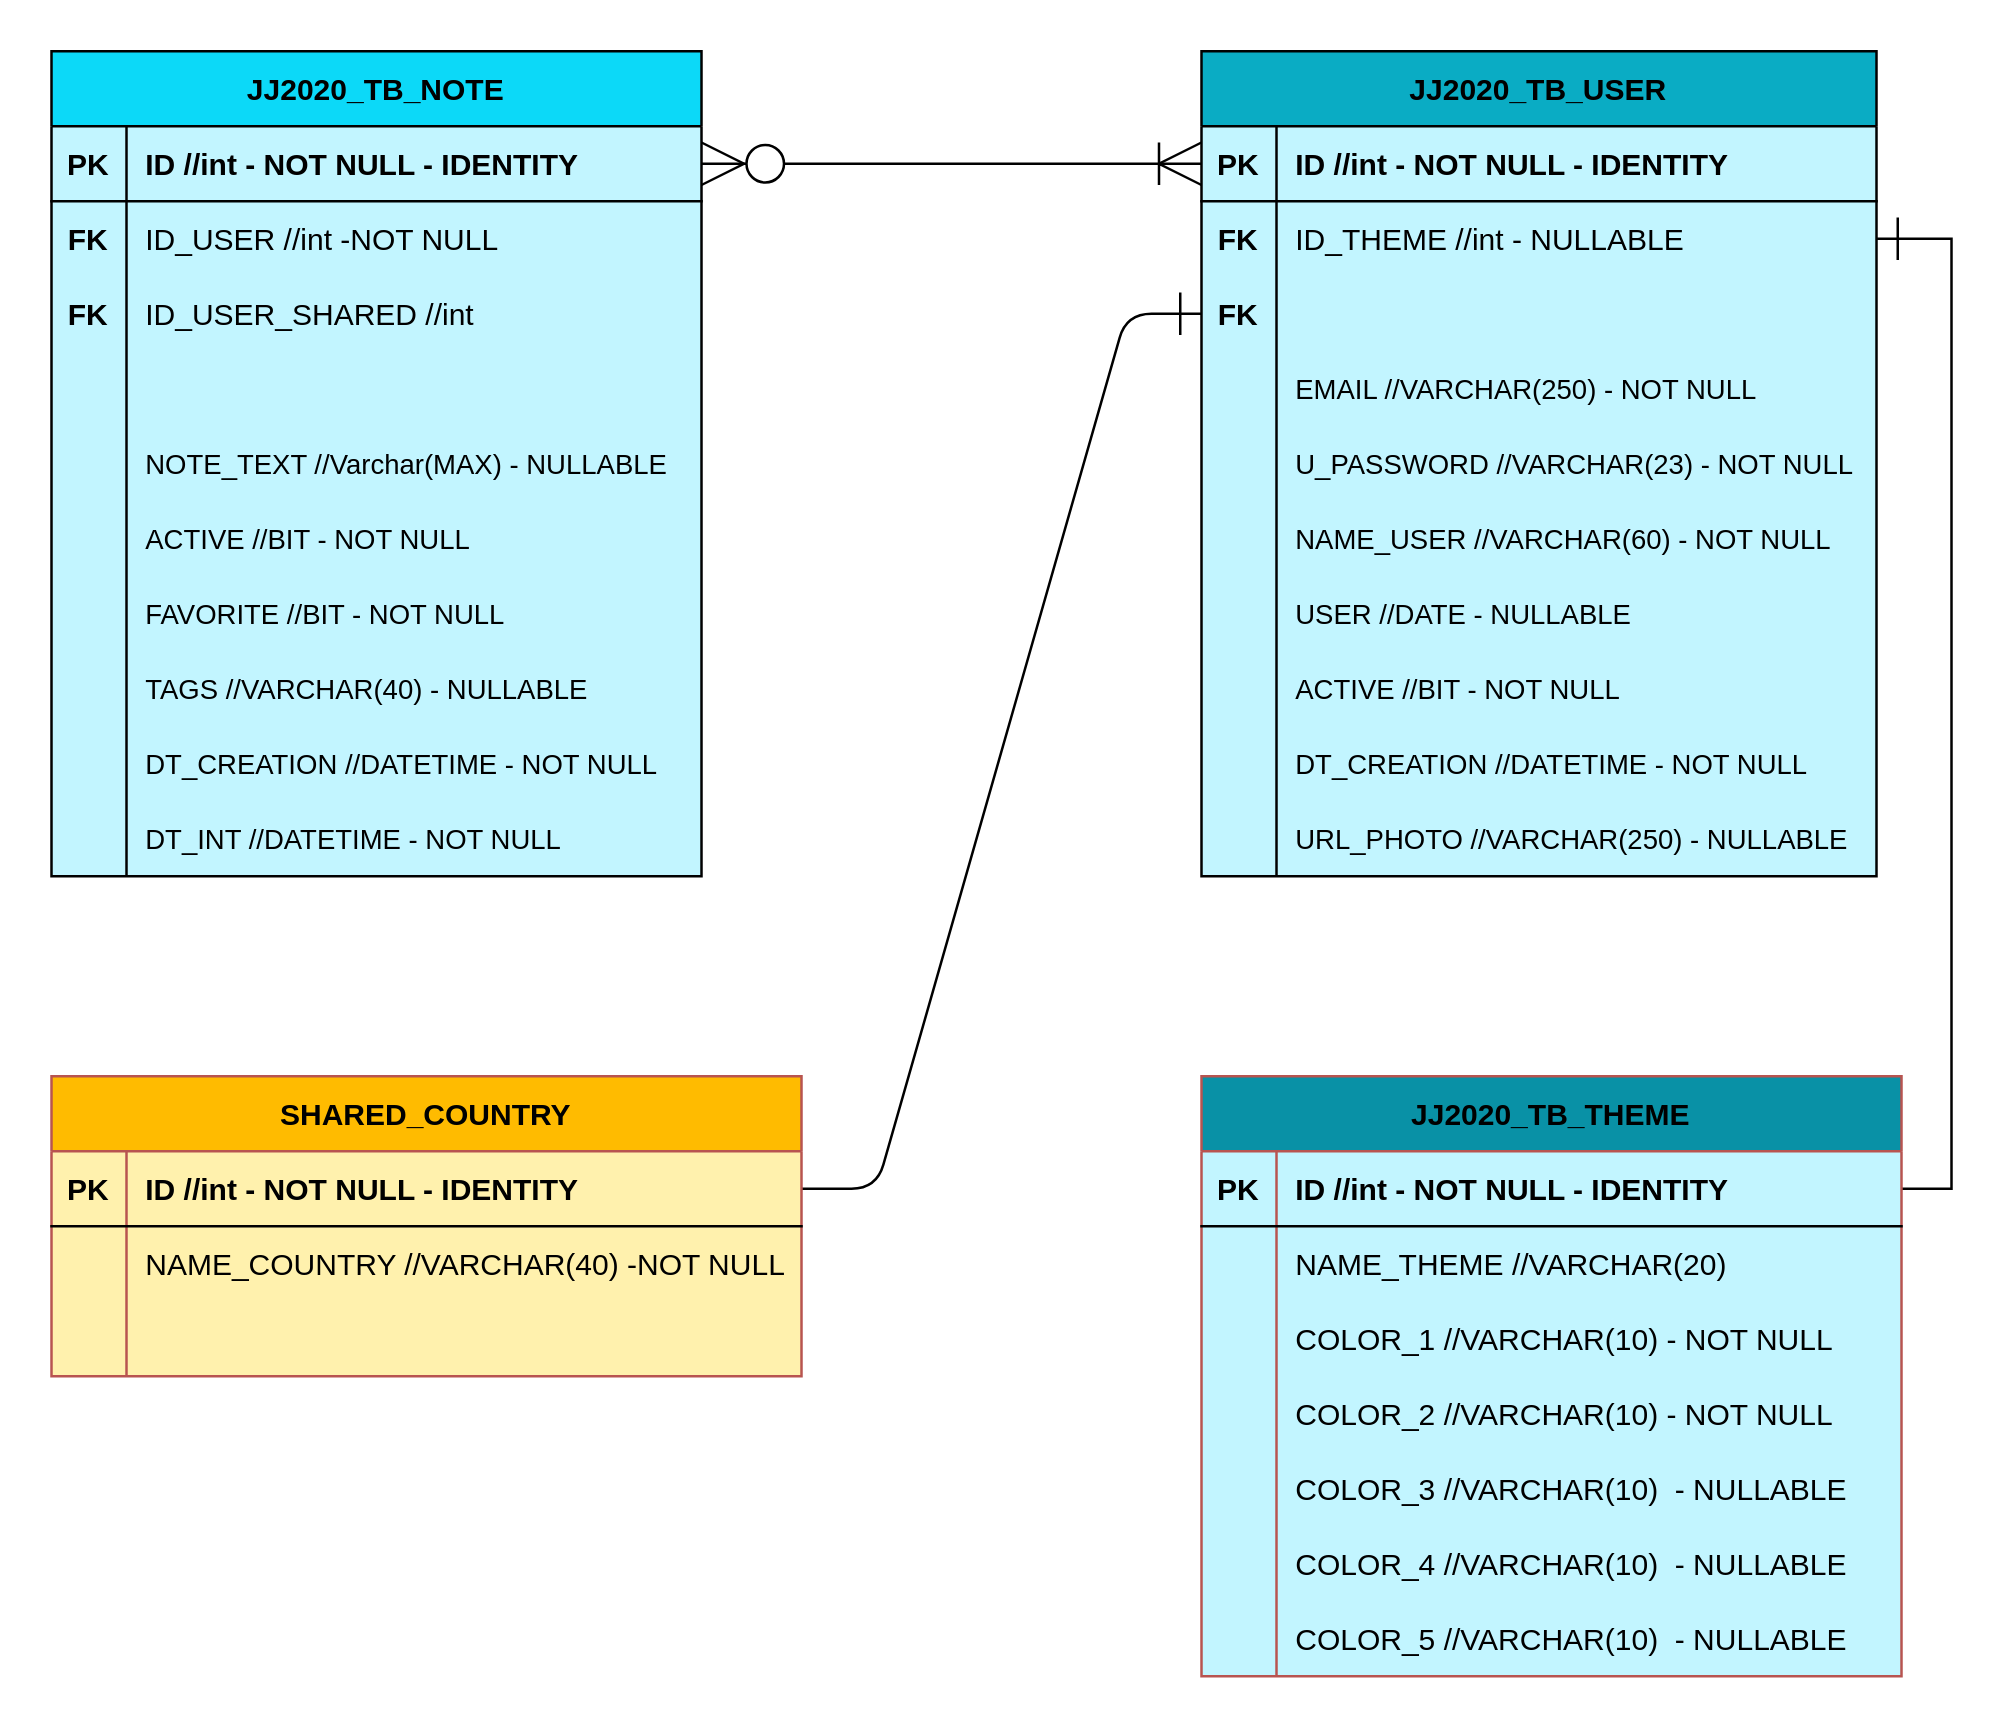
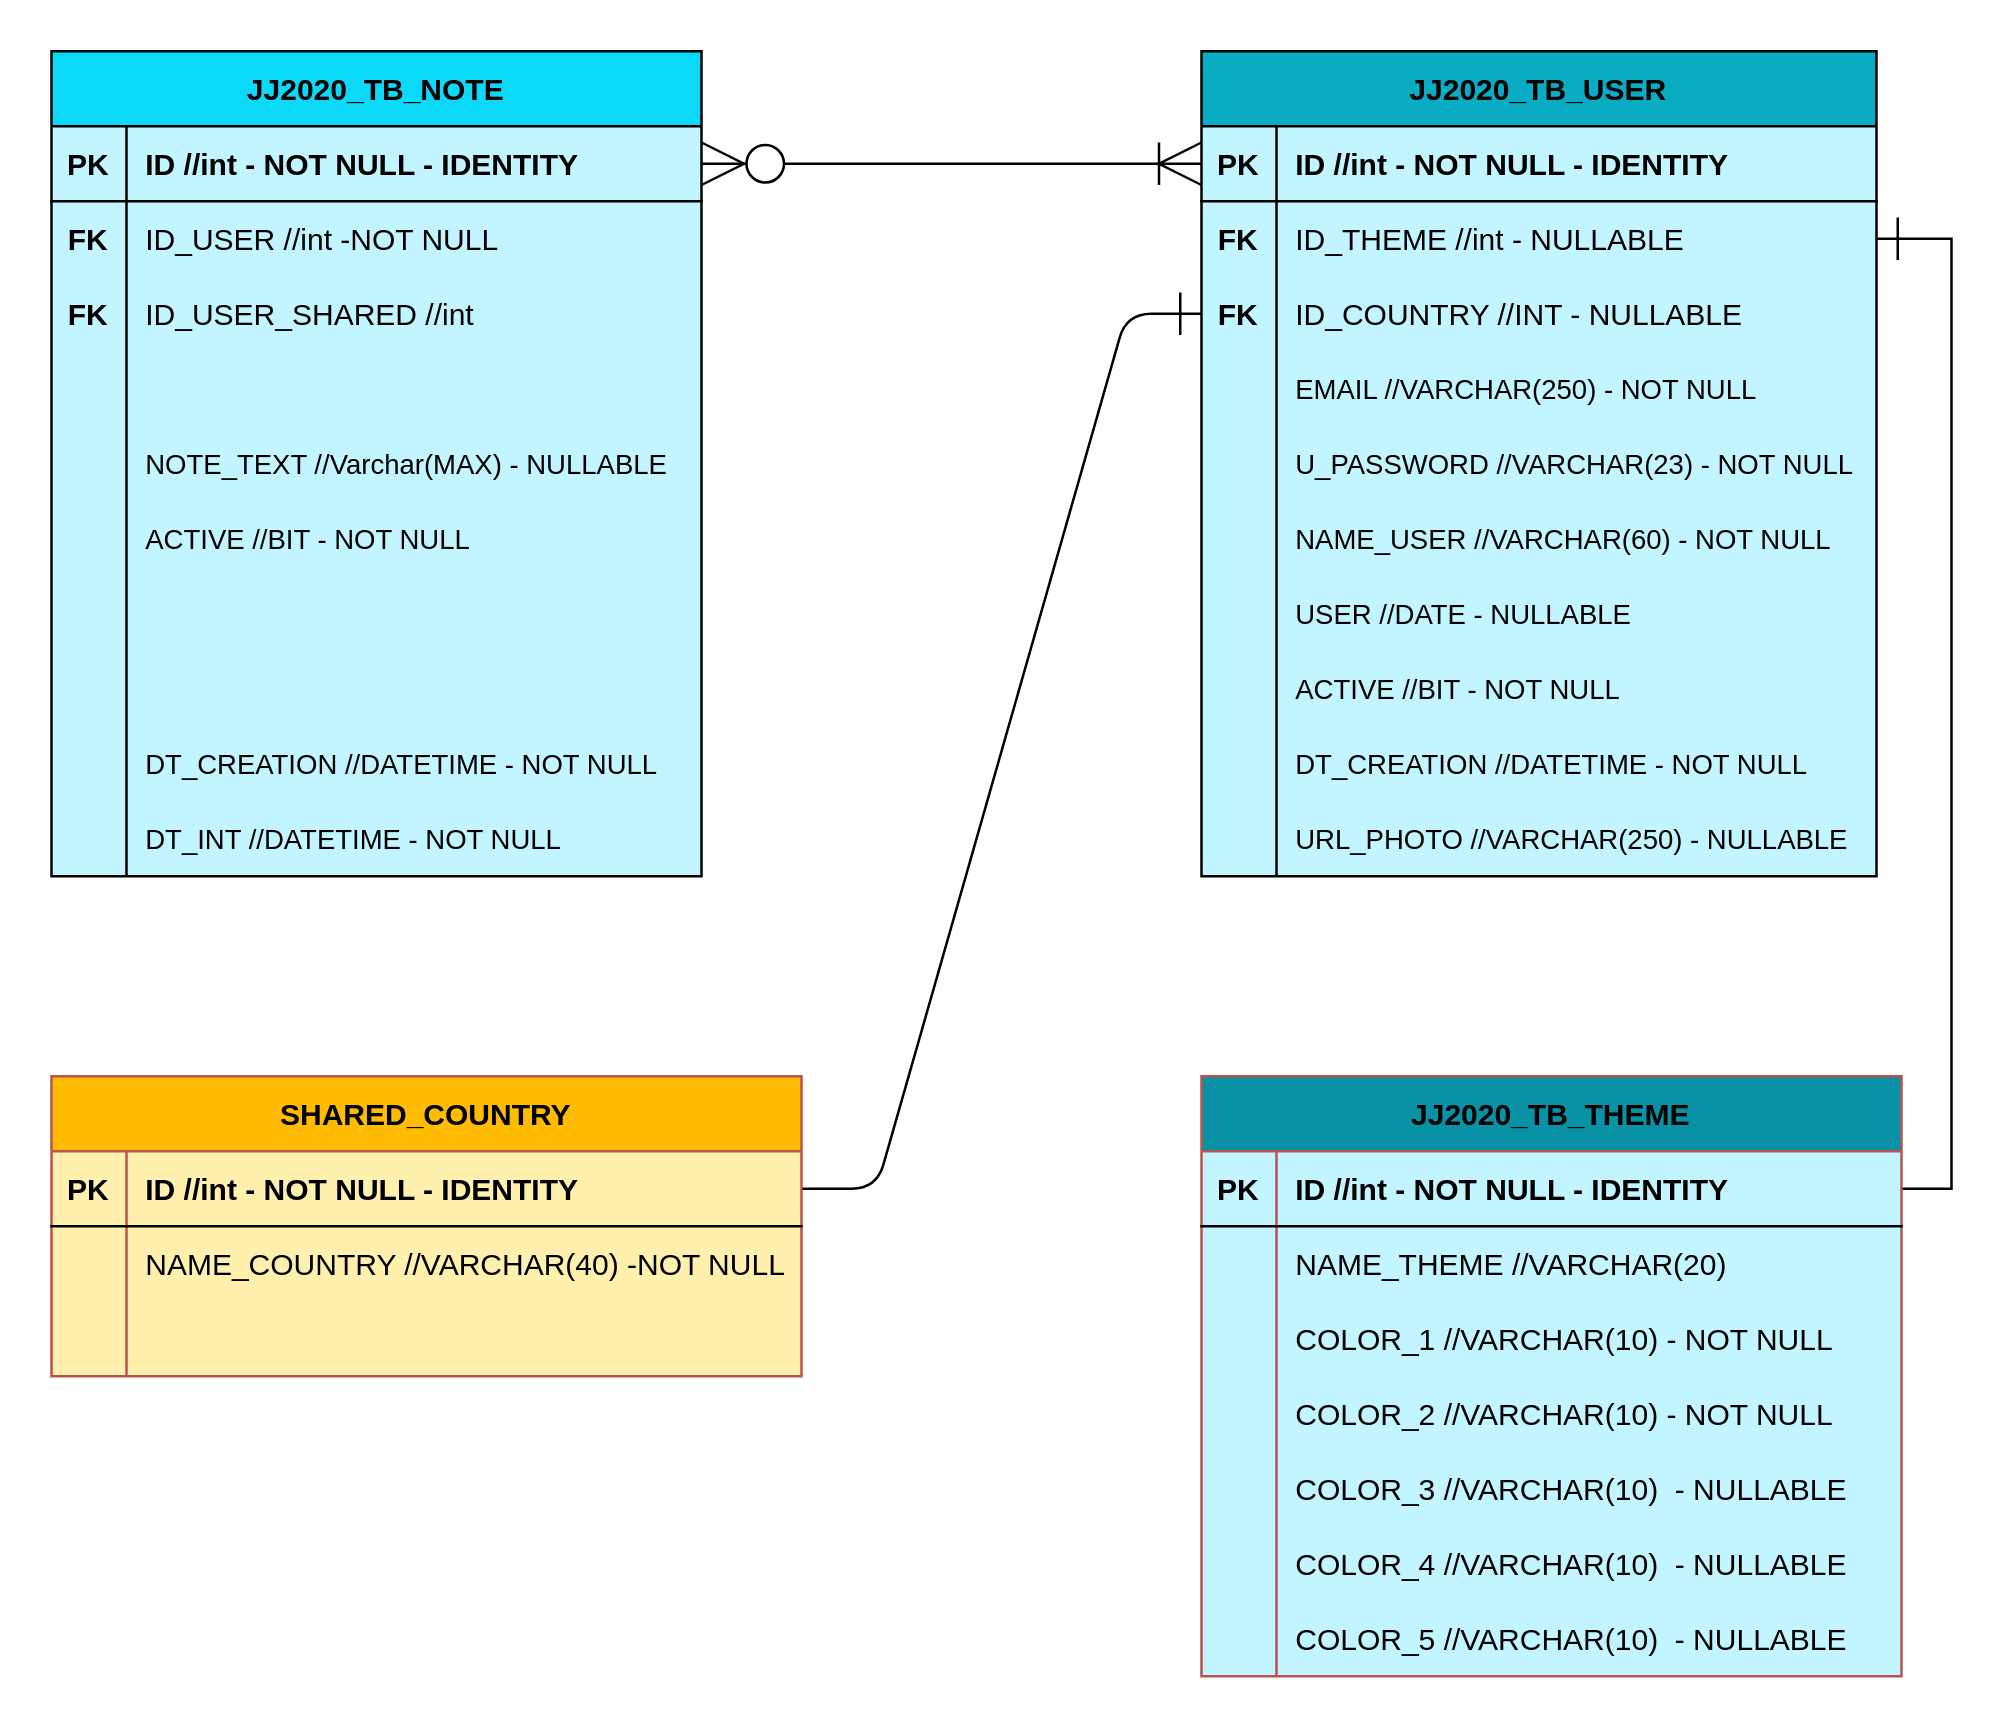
node "ID_COUNTRY //INT - NULLABLE": added
node "FAVORITE //BIT - NOT NULL": removed
node "TAGS //VARCHAR(40) - NULLABLE": removed
